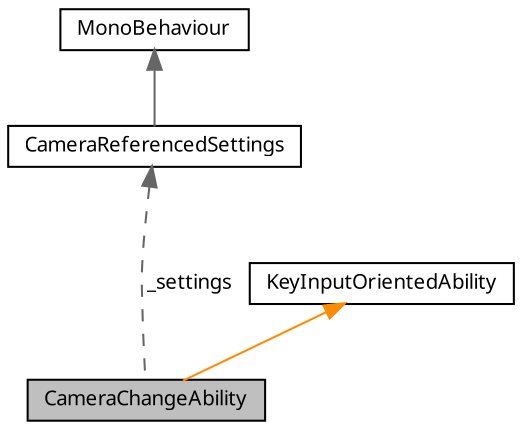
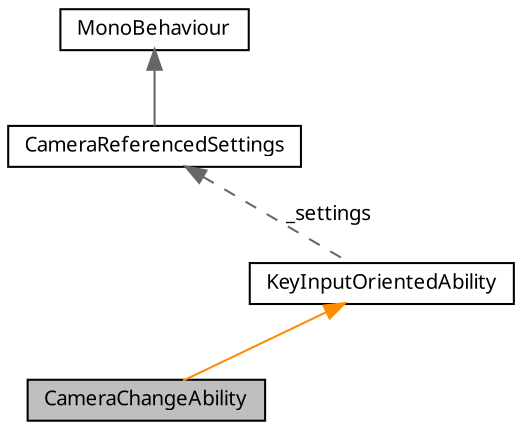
edge "CameraChangeAbility" -> "CameraReferencedSettings": now "KeyInputOrientedAbility" -> "CameraReferencedSettings"
